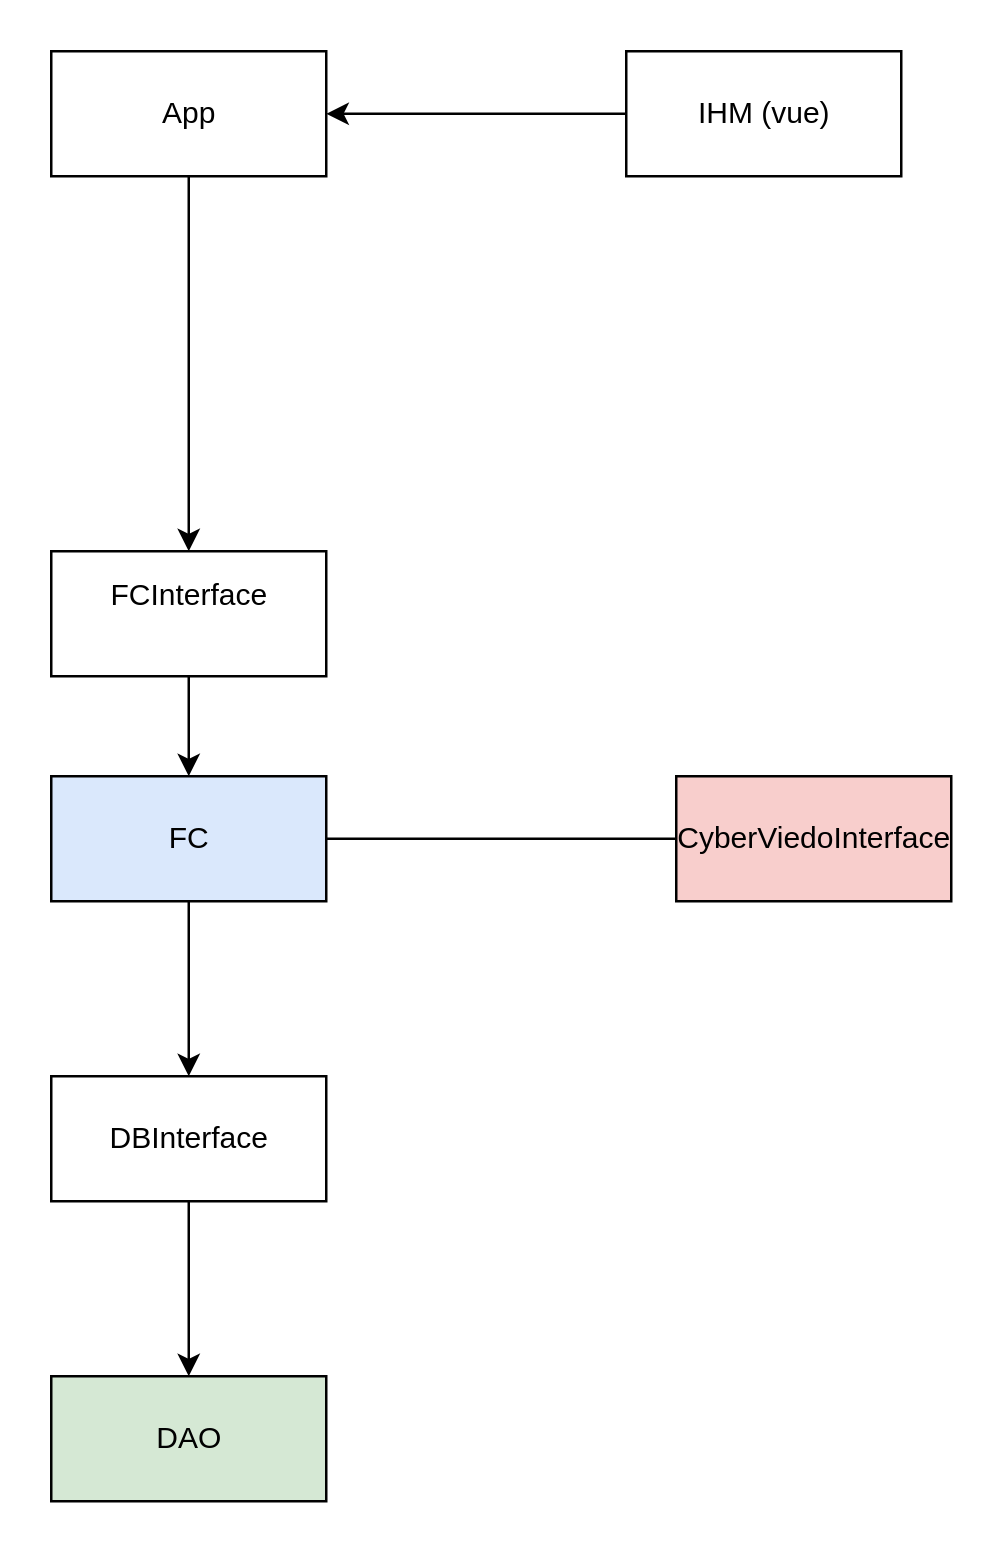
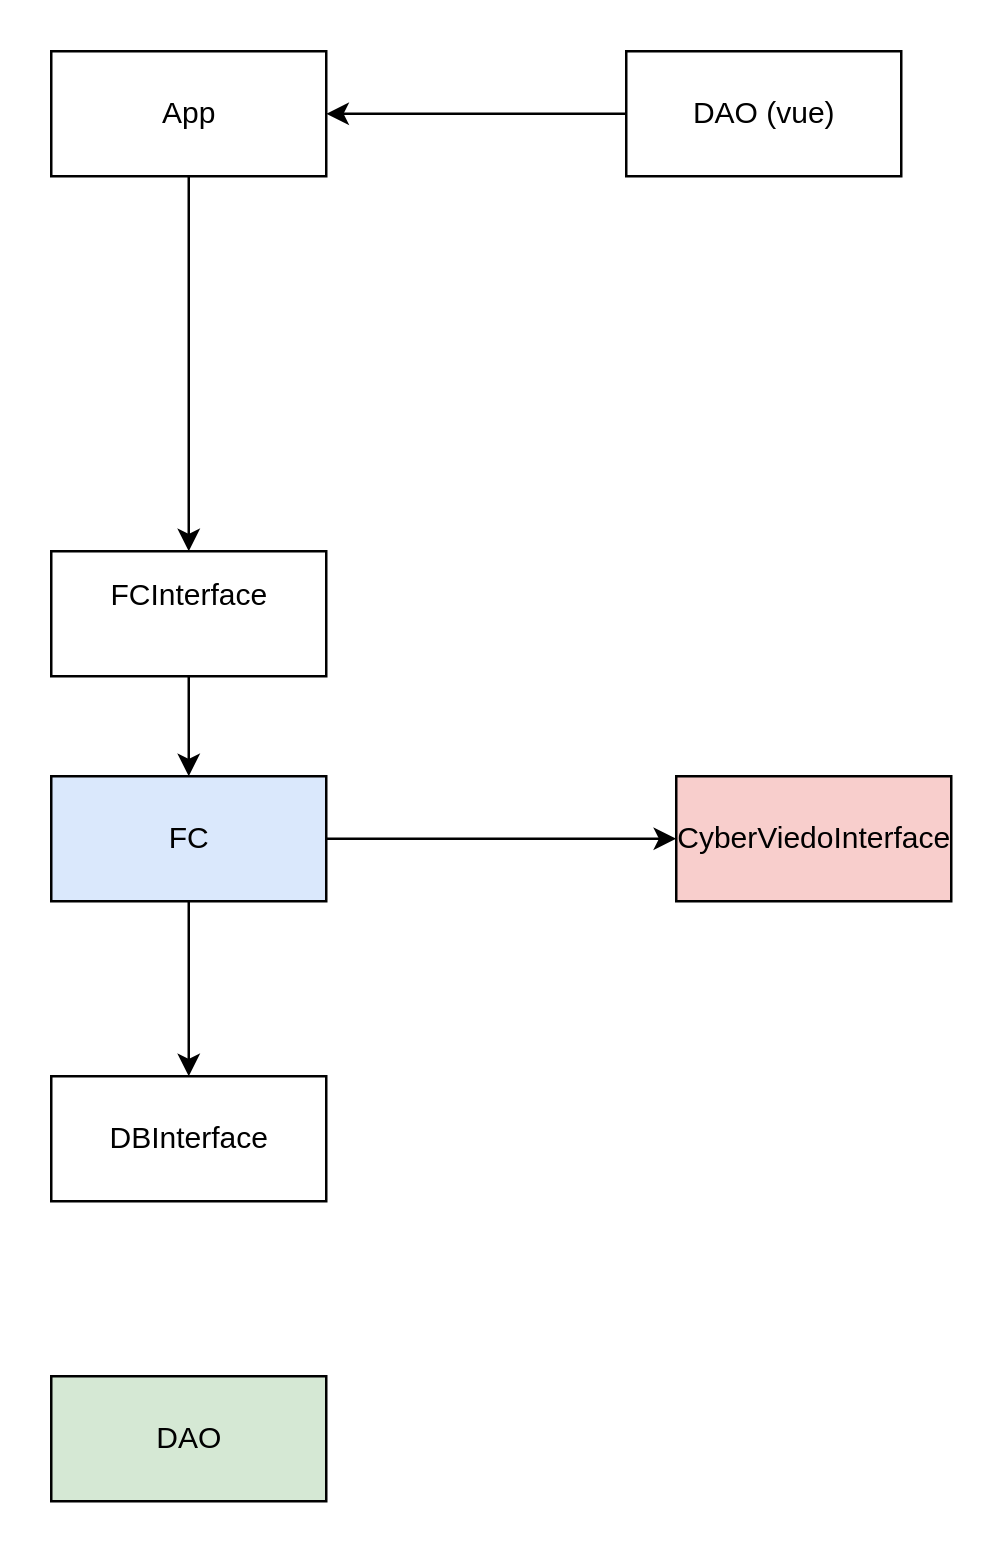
node "IHM (vue)": label "IHM (vue)" -> "DAO (vue)"
edge "FC" -- "CyberViedoInterface": arrowhead none -> classic
edge "DBInterface" -> "DAO": removed
